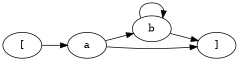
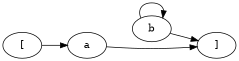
edge "a" -> "b": removed
